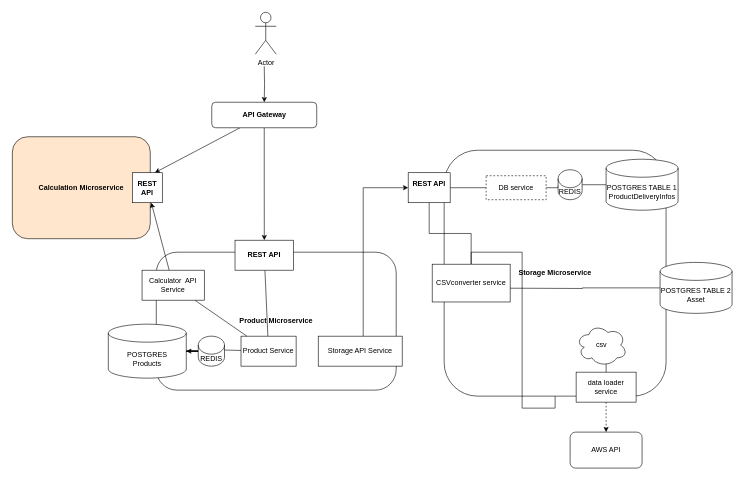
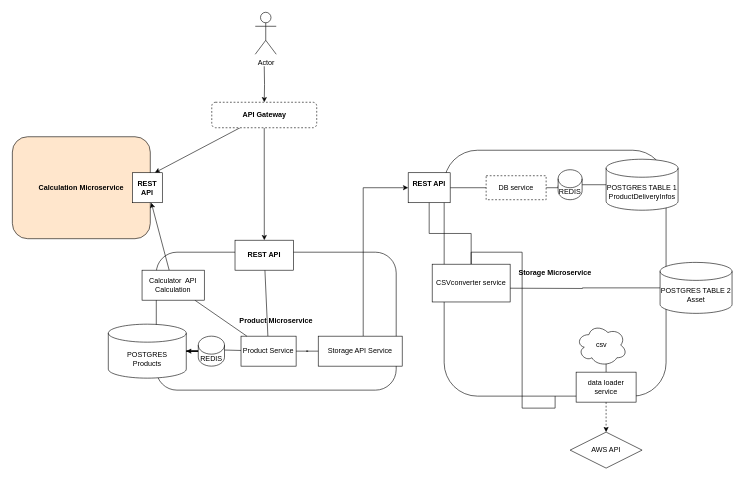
node "API Gateway": style solid -> dashed
node "Calculator API Service": label "Calculator API Service" -> "Calculator API Calculation"
edge "Product Service" -- "Storage API Service": added
node "AWS API": shape rounded rectangle -> diamond
